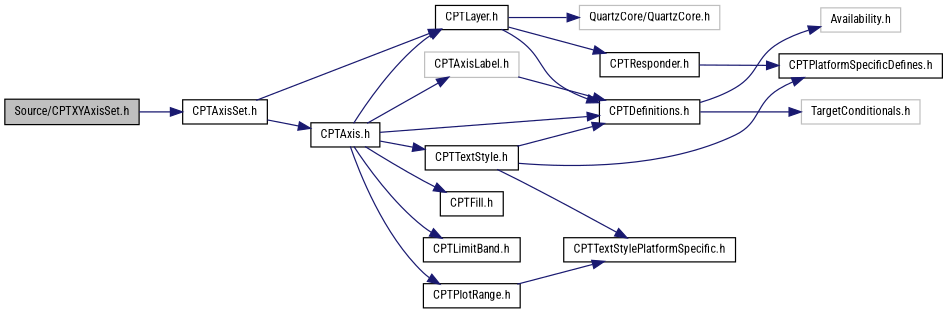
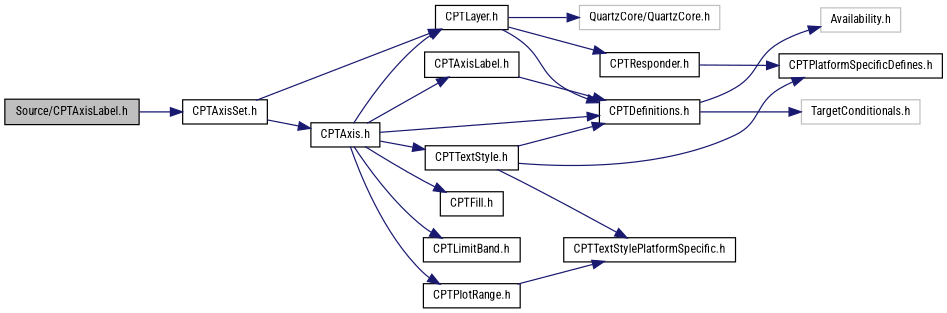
node "CPTAxisLabel.h": color grey75 -> black
node "Source/CPTXYAxisSet.h": label "Source/CPTXYAxisSet.h" -> "Source/CPTAxisLabel.h"
